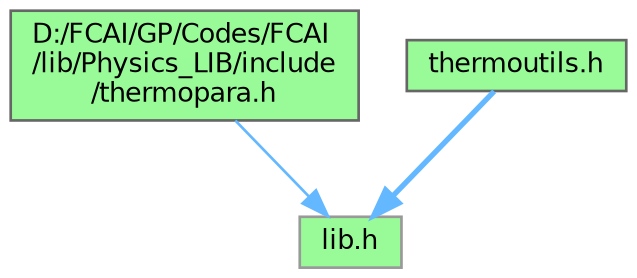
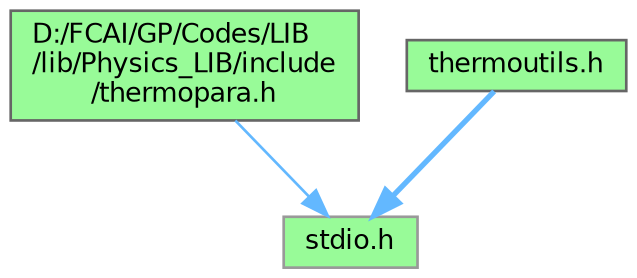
node "D:/FCAI/GP/Codes/FCAI /lib/Physics_LIB/include /thermopara.h": label "D:/FCAI/GP/Codes/FCAI /lib/Physics_LIB/include /thermopara.h" -> "D:/FCAI/GP/Codes/LIB /lib/Physics_LIB/include /thermopara.h"
node "lib.h": label "lib.h" -> "stdio.h"
